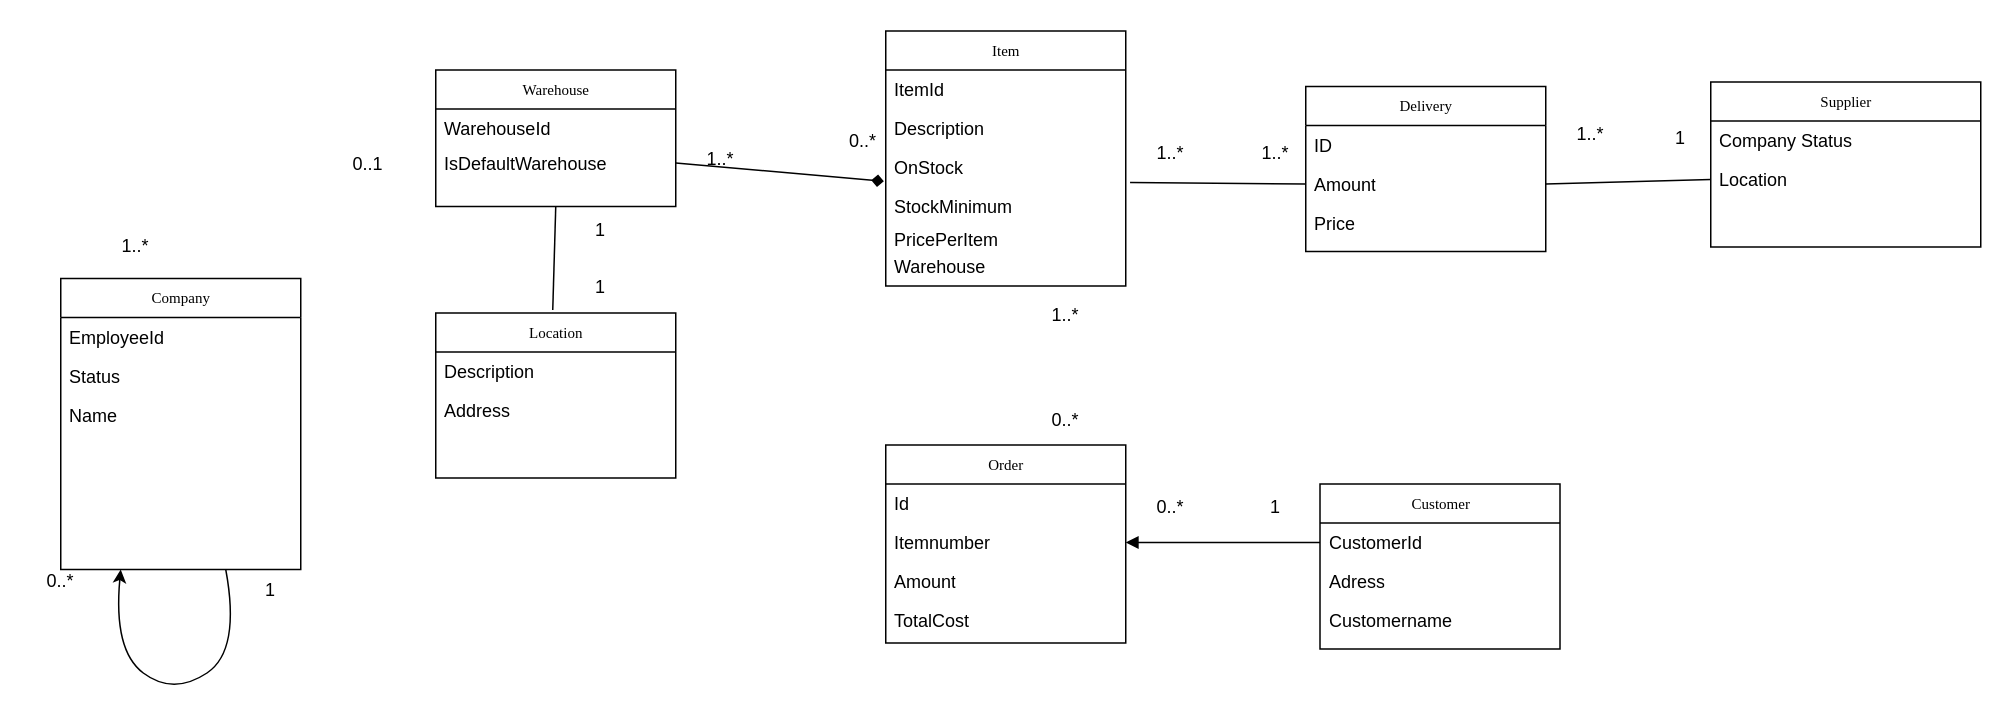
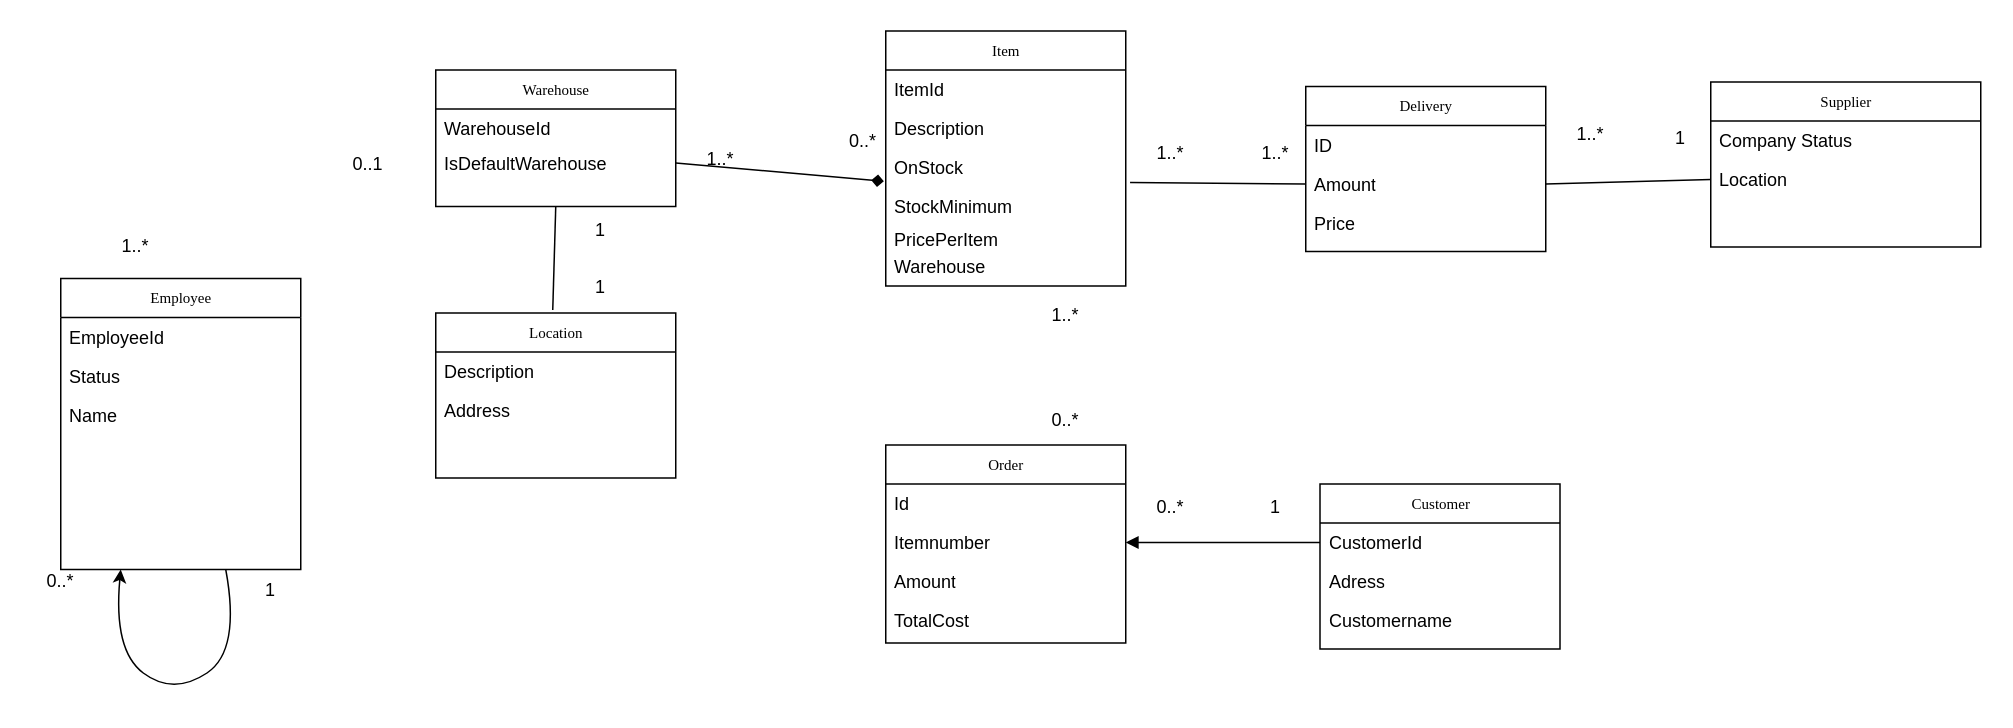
node "Company": label "Company" -> "Employee"
